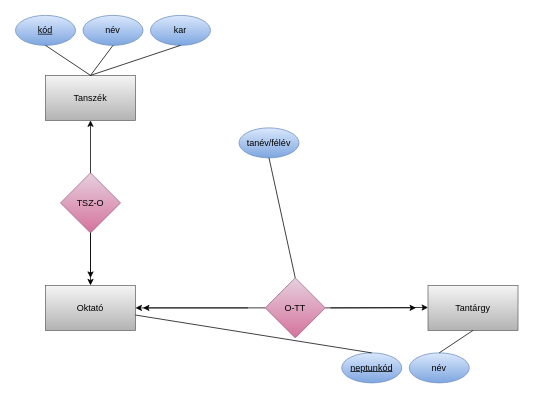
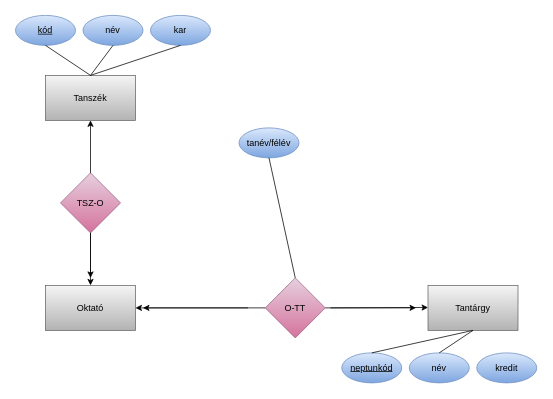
edge "Oktató" -- "neptunkód": now "Tantárgy" -- "neptunkód"
node "kredit": added
